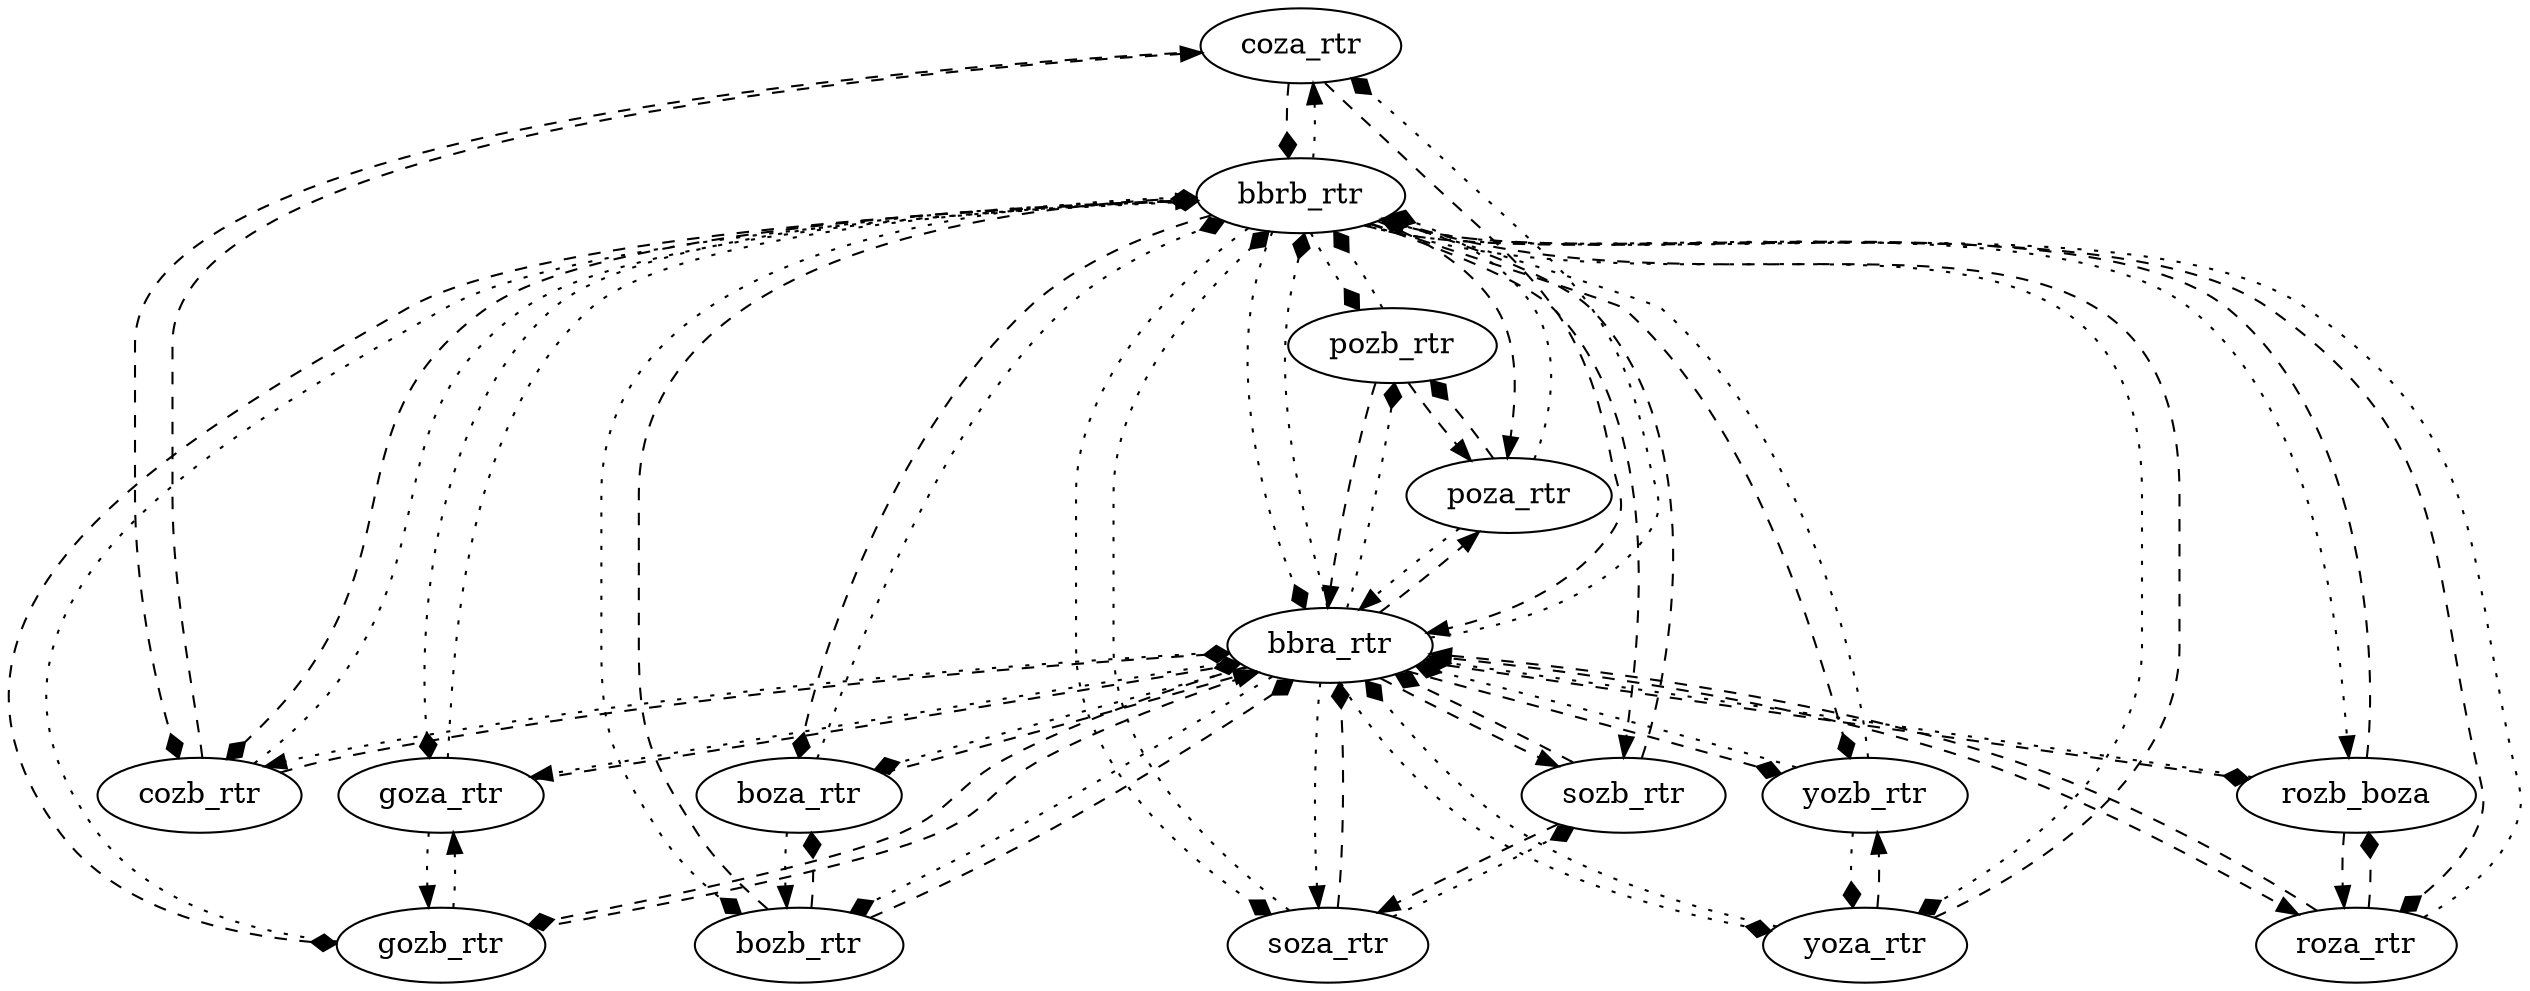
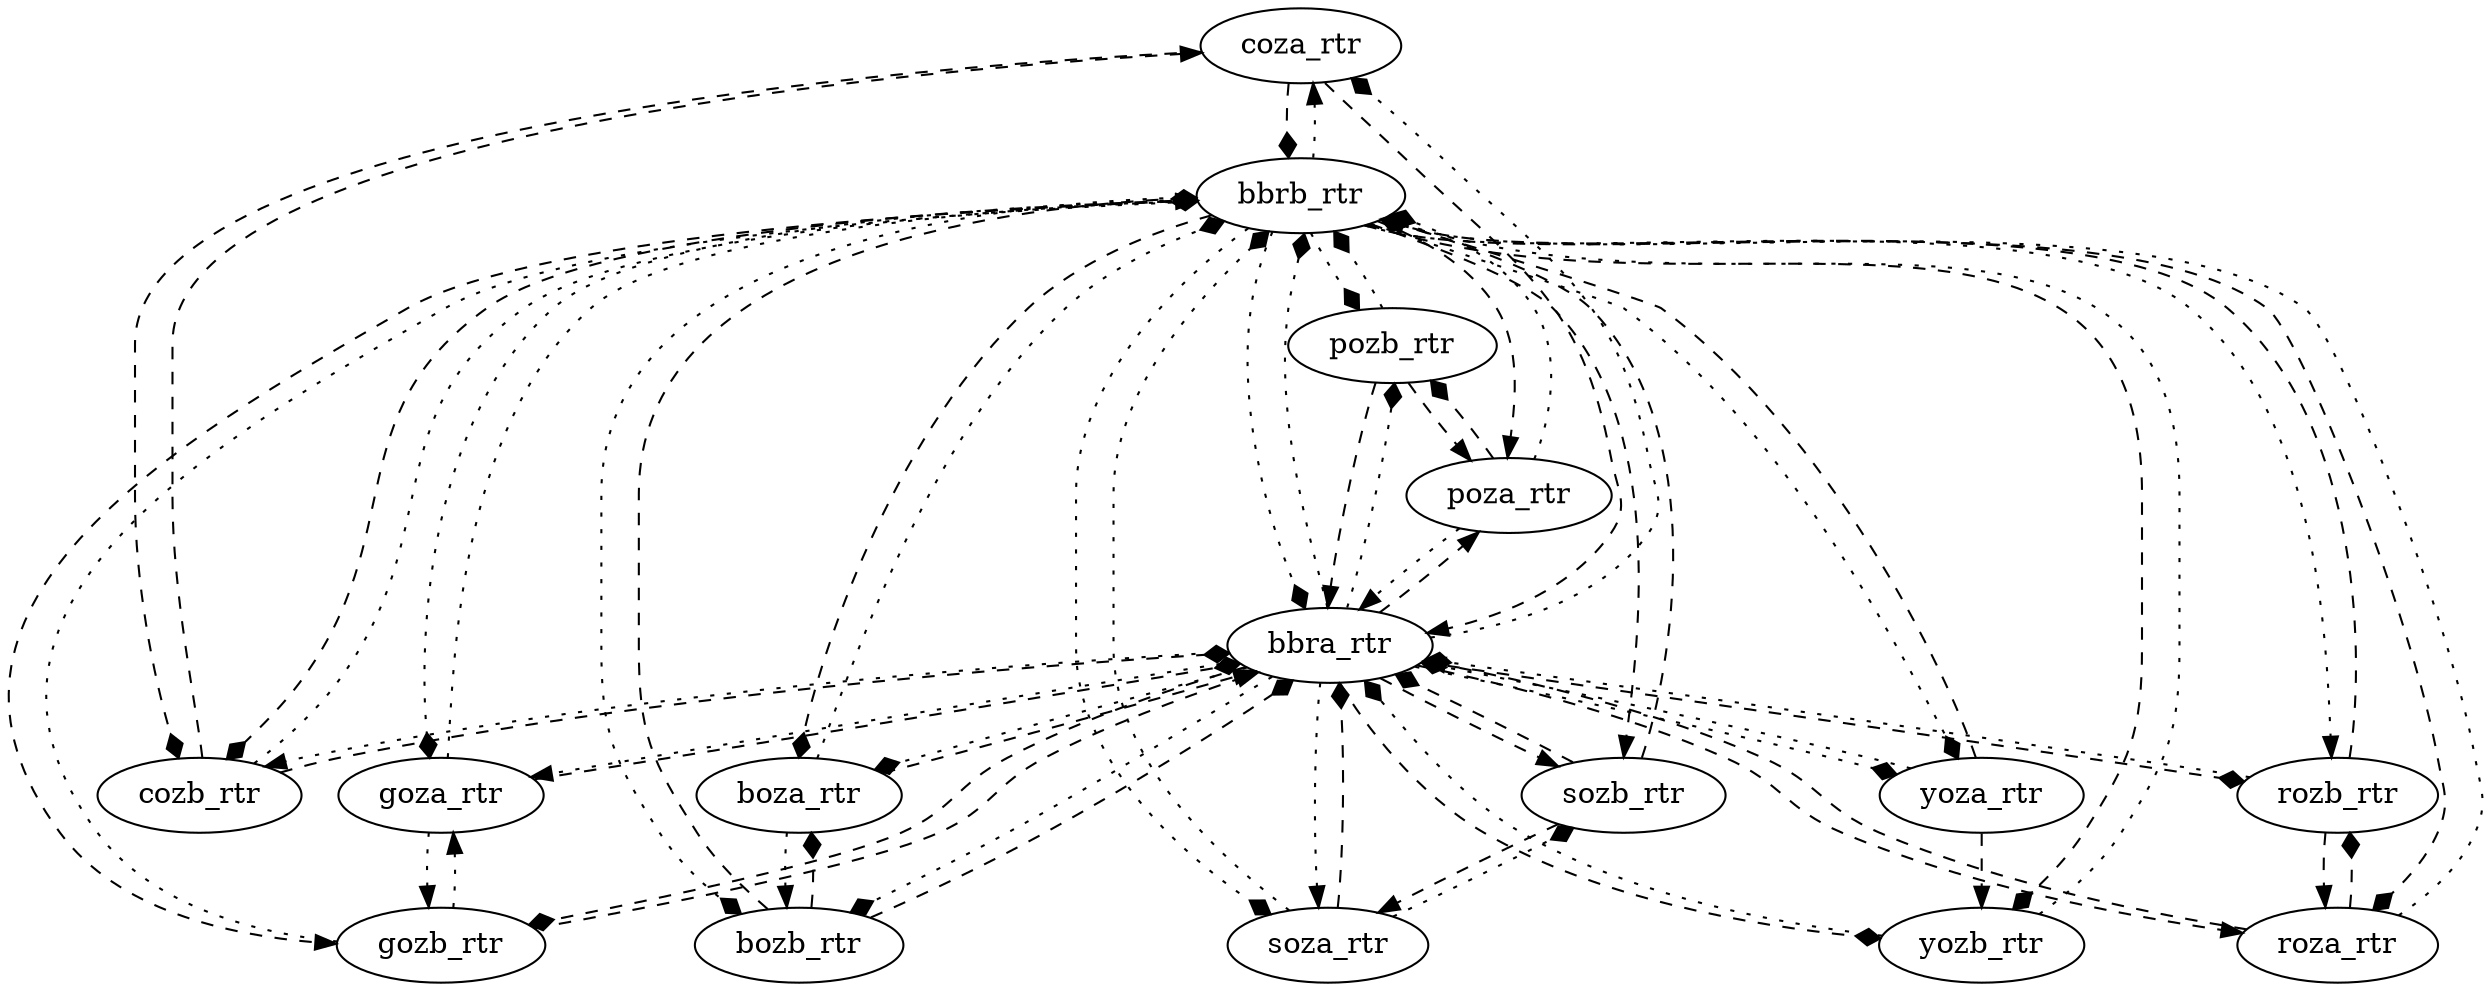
edge "bbrb_rtr" -> "gozb_rtr": arrowhead diamond -> normal
node "rozb_boza": label "rozb_boza" -> "rozb_rtr"
edge "yozb_rtr" -> "yoza_rtr": removed
